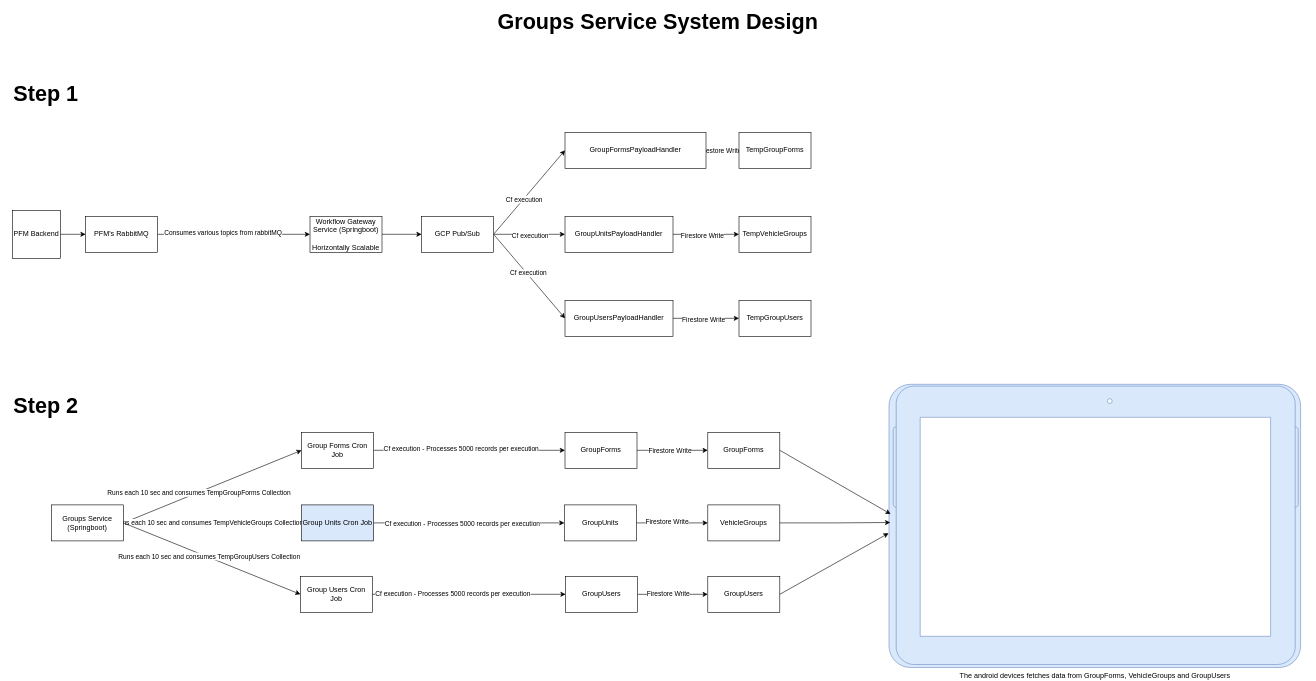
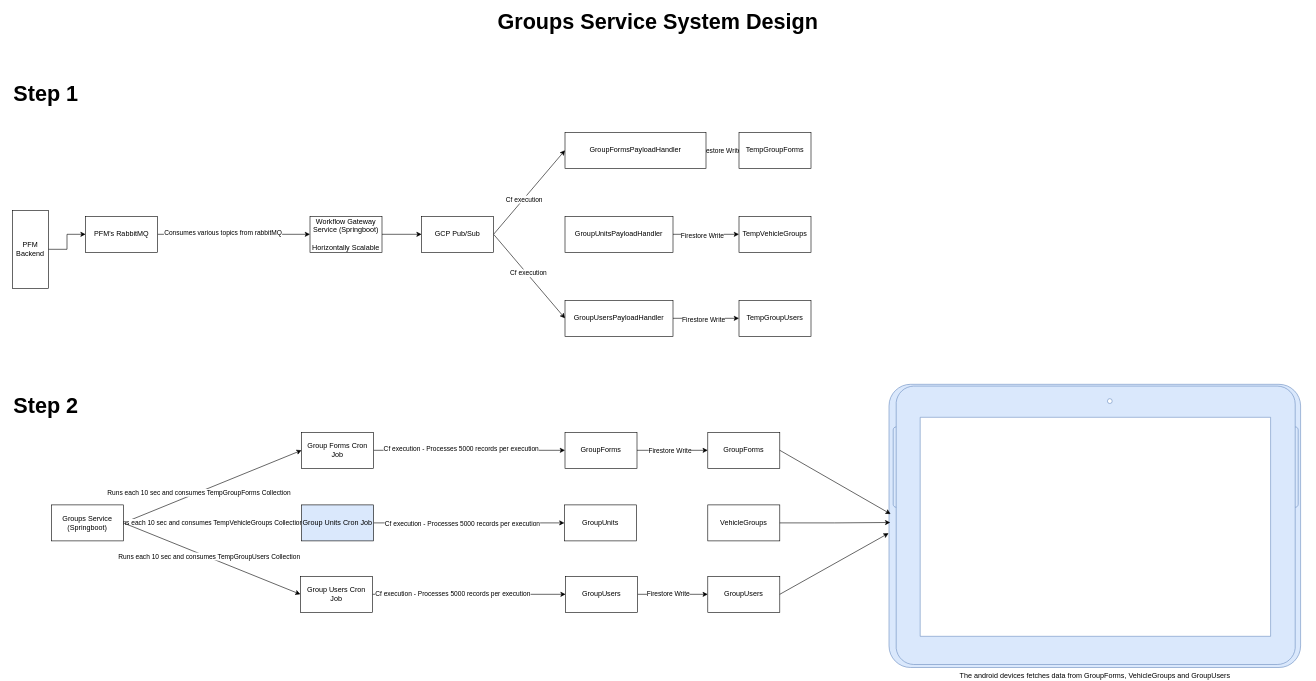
node "PFM Backend": size 48x48 -> 36x78
edge "GCP Pub/Sub" -> "GroupUnitsPayloadHandler": removed, label "Cf execution"
edge "GroupUnits" -> "VehicleGroups": removed, label "Firestore Write"
